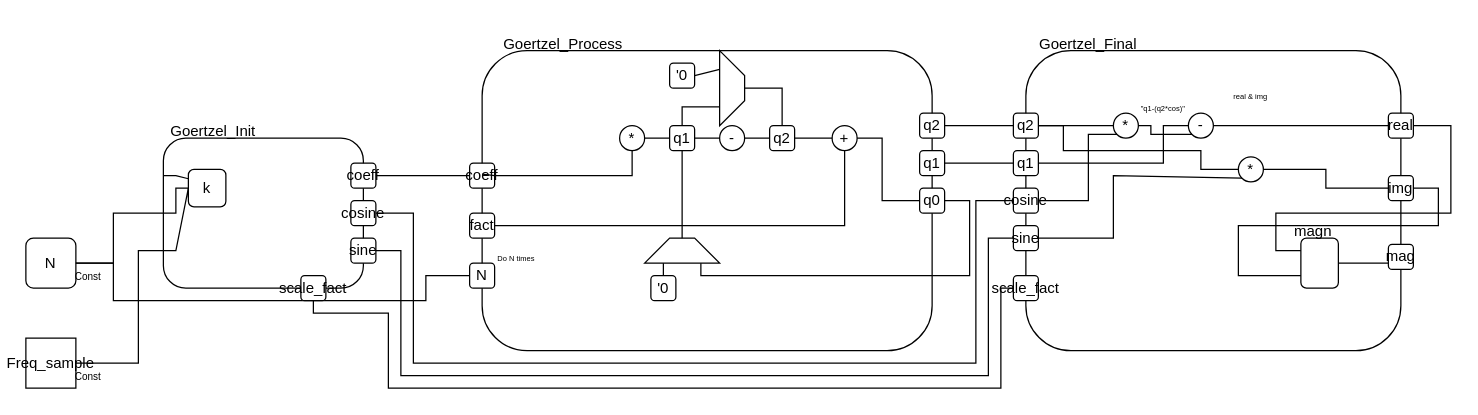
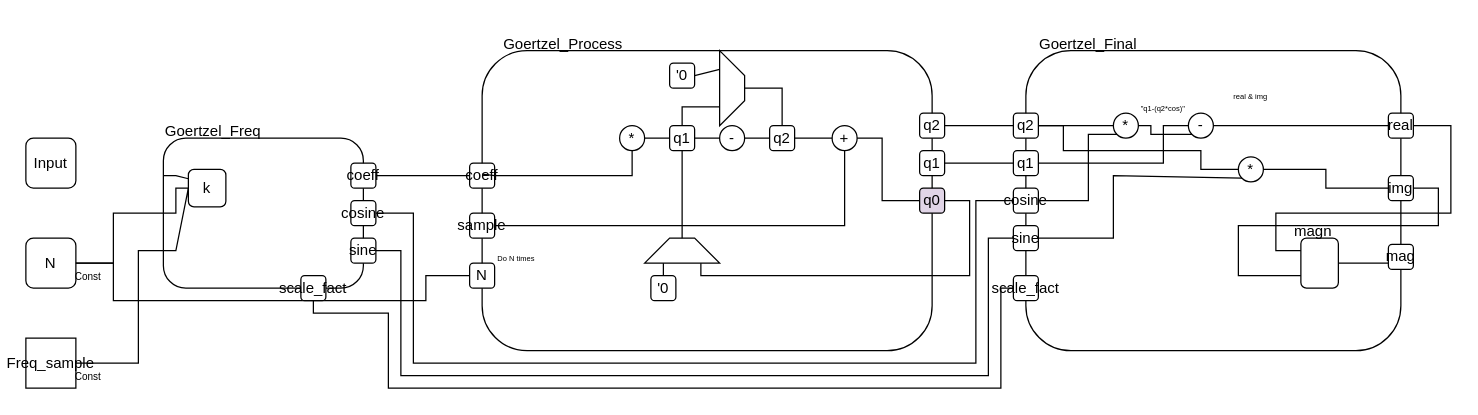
node "Goertzel_Init": label "Goertzel_Init" -> "Goertzel_Freq"
node "Input": added
node "q0": fillcolor #ffffff -> #e1d5e7
node "fact": label "fact" -> "sample"
